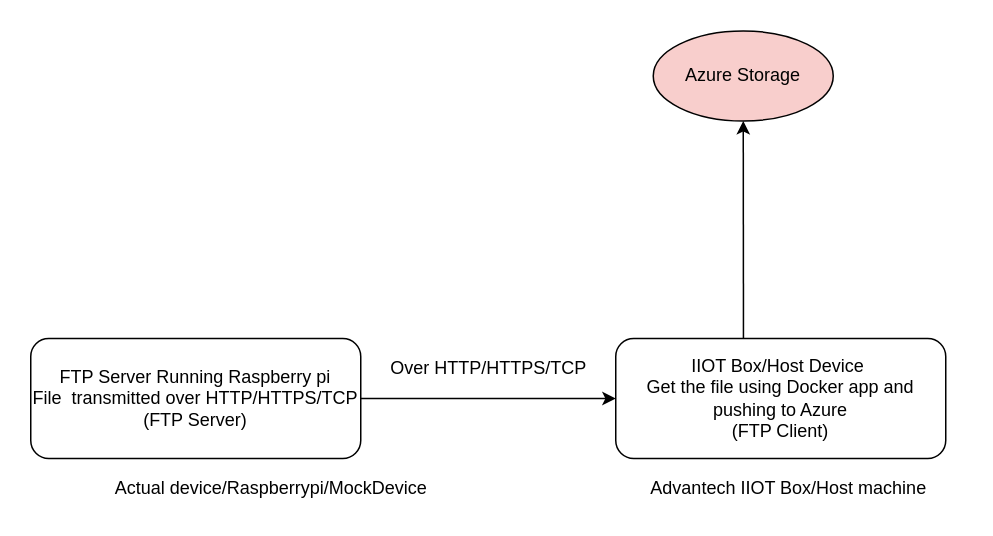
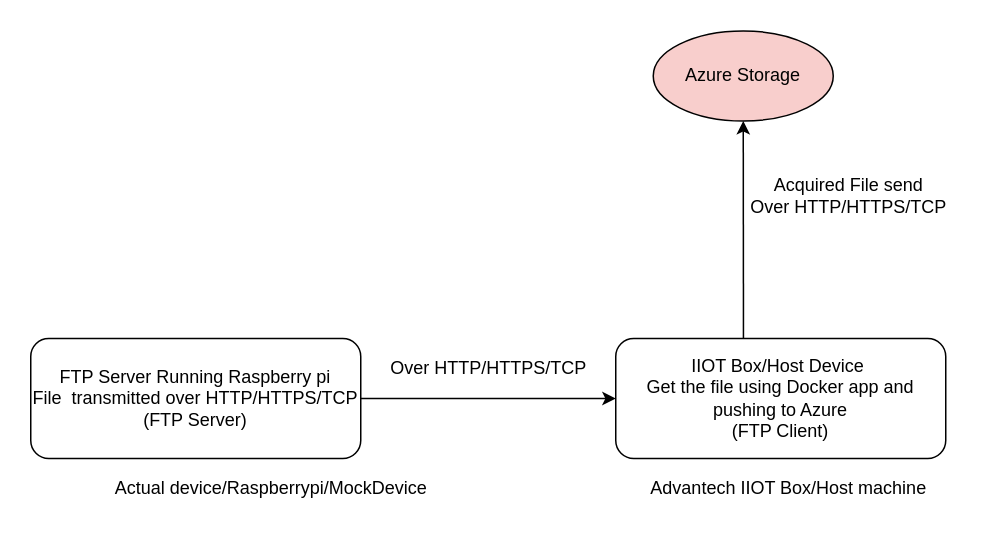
node "Acquired File send Over HTTP/HTTPS/TCP": added
